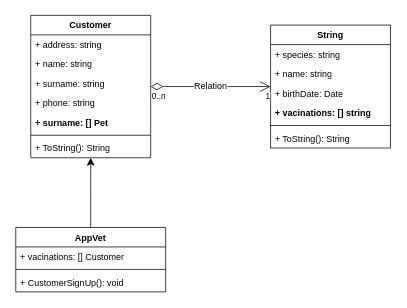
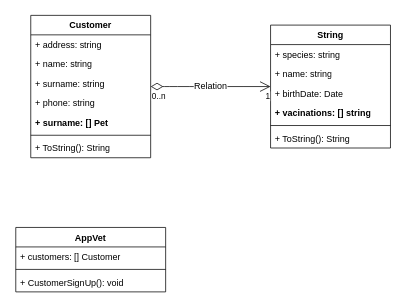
edge "AppVet" -> "Customer": removed
node "+ vacinations: [] Customer": label "+ vacinations: [] Customer" -> "+ customers: [] Customer"
